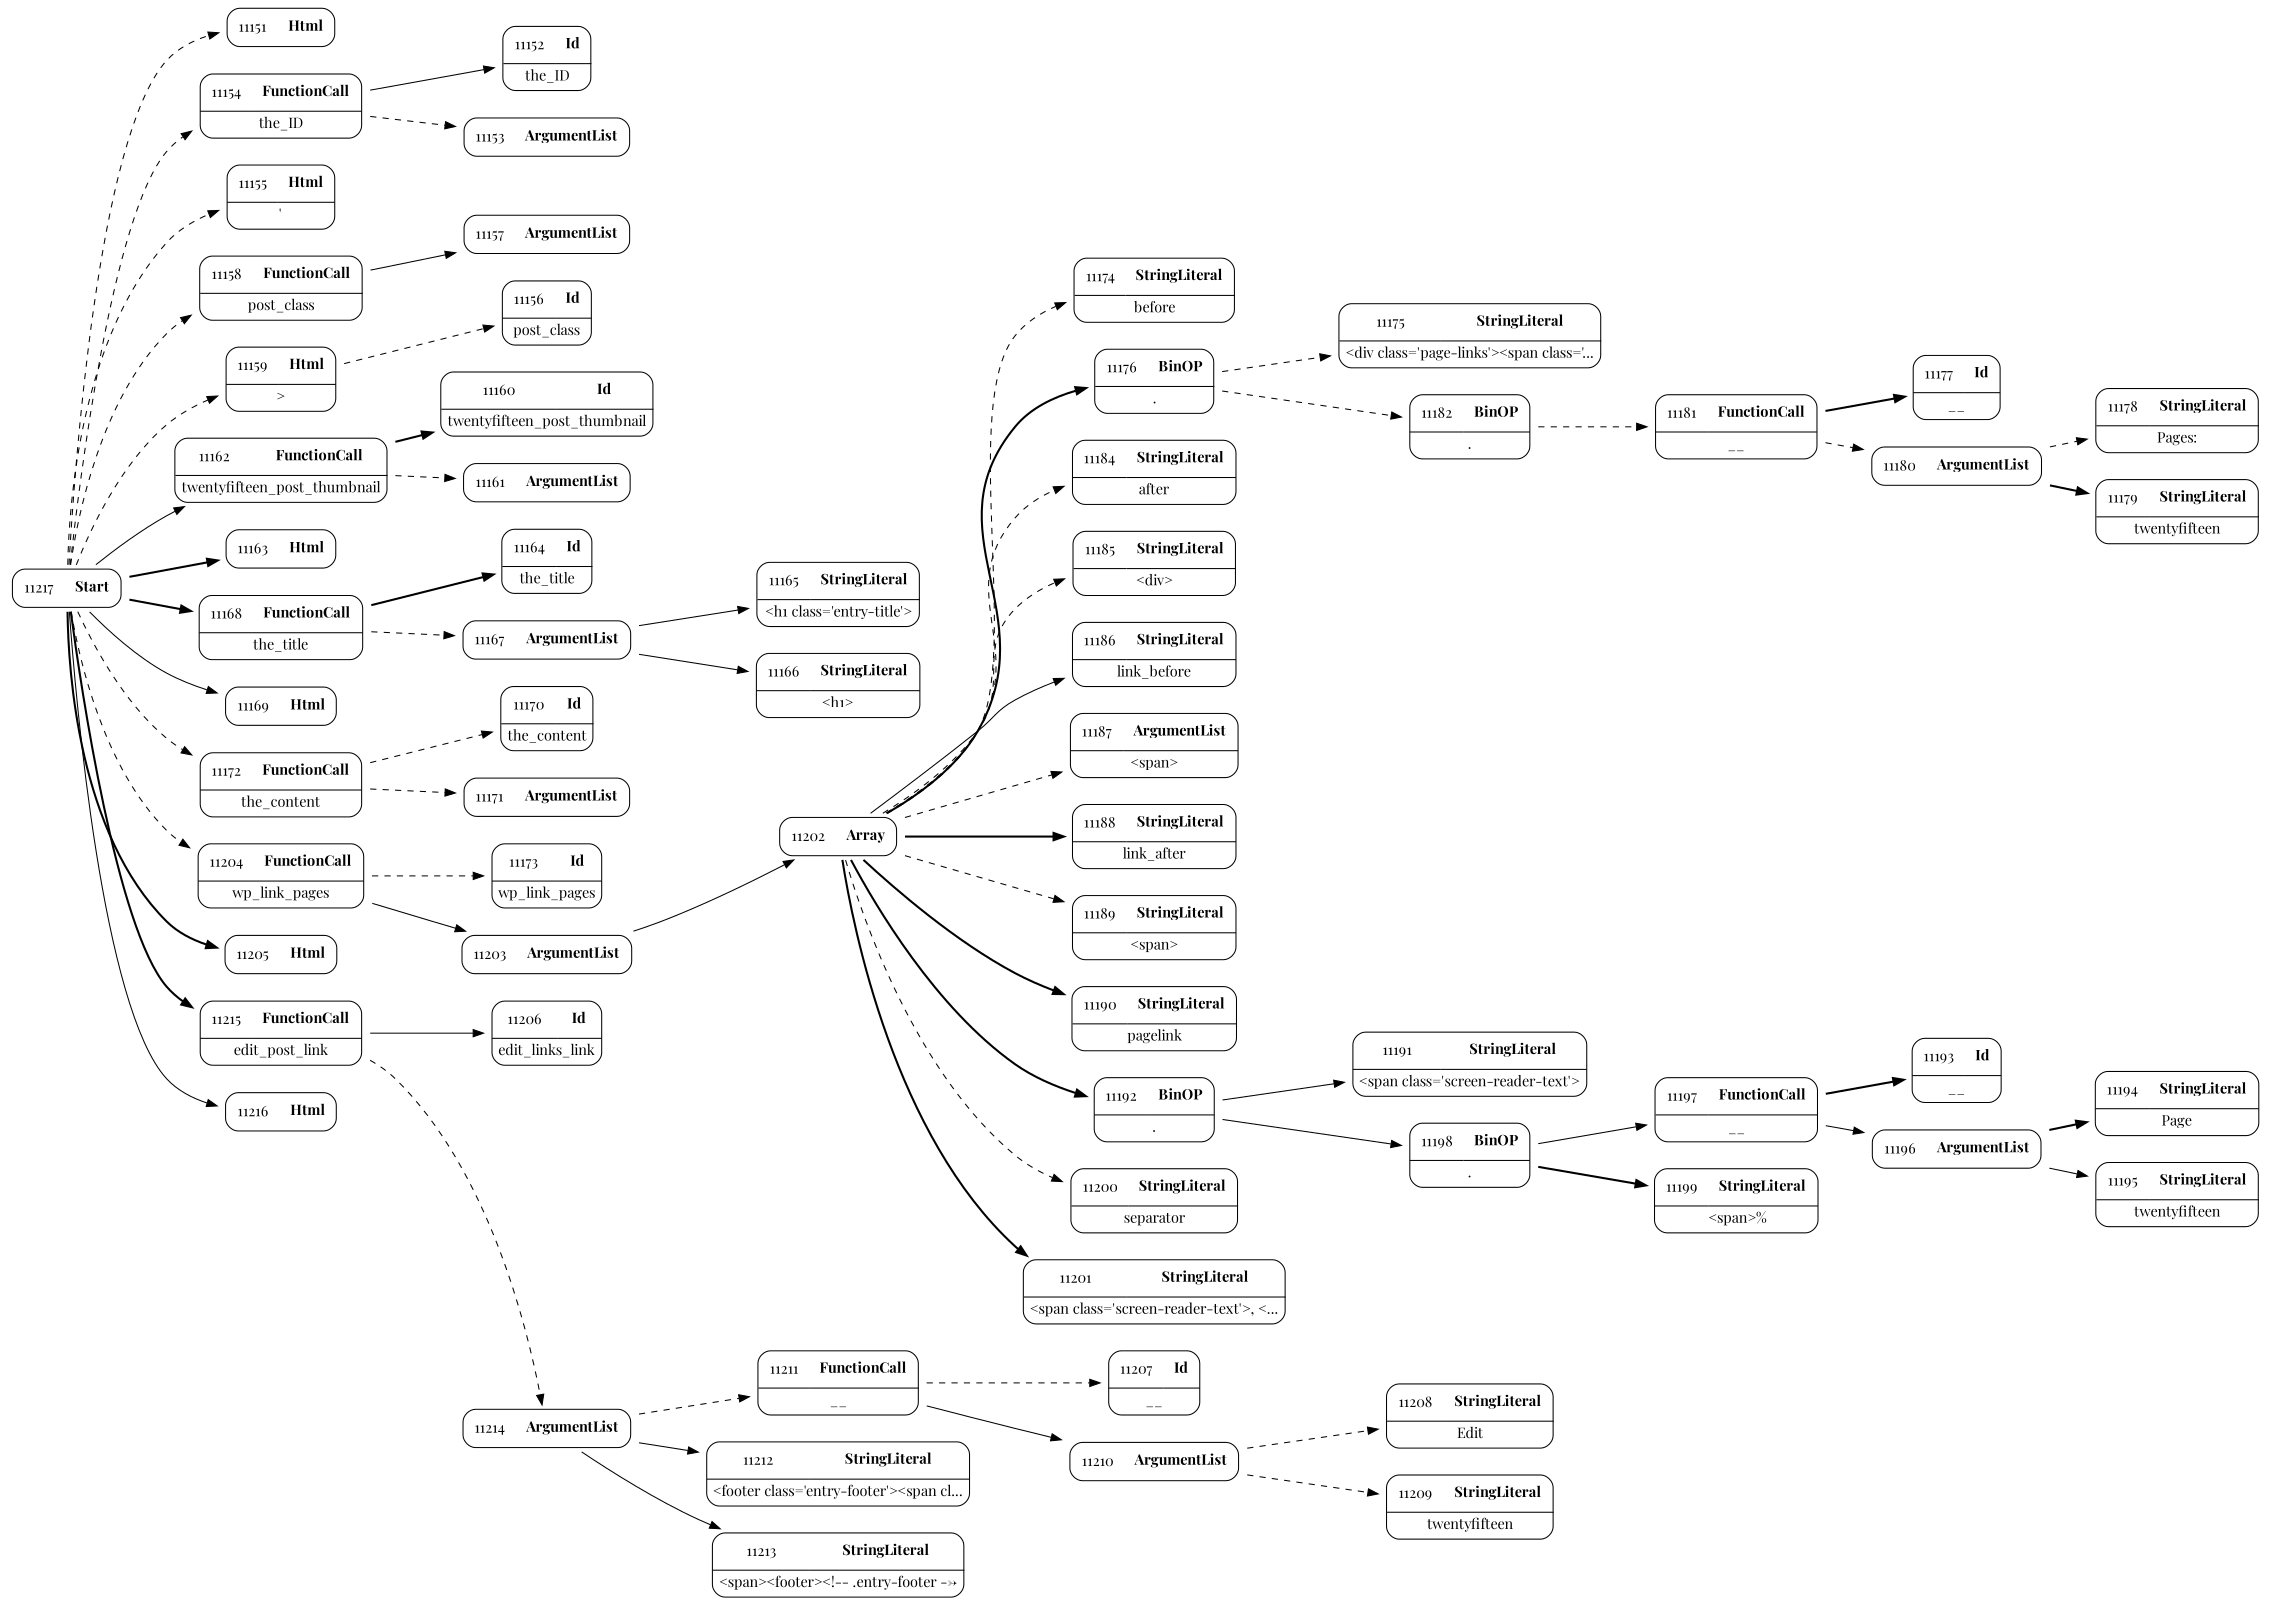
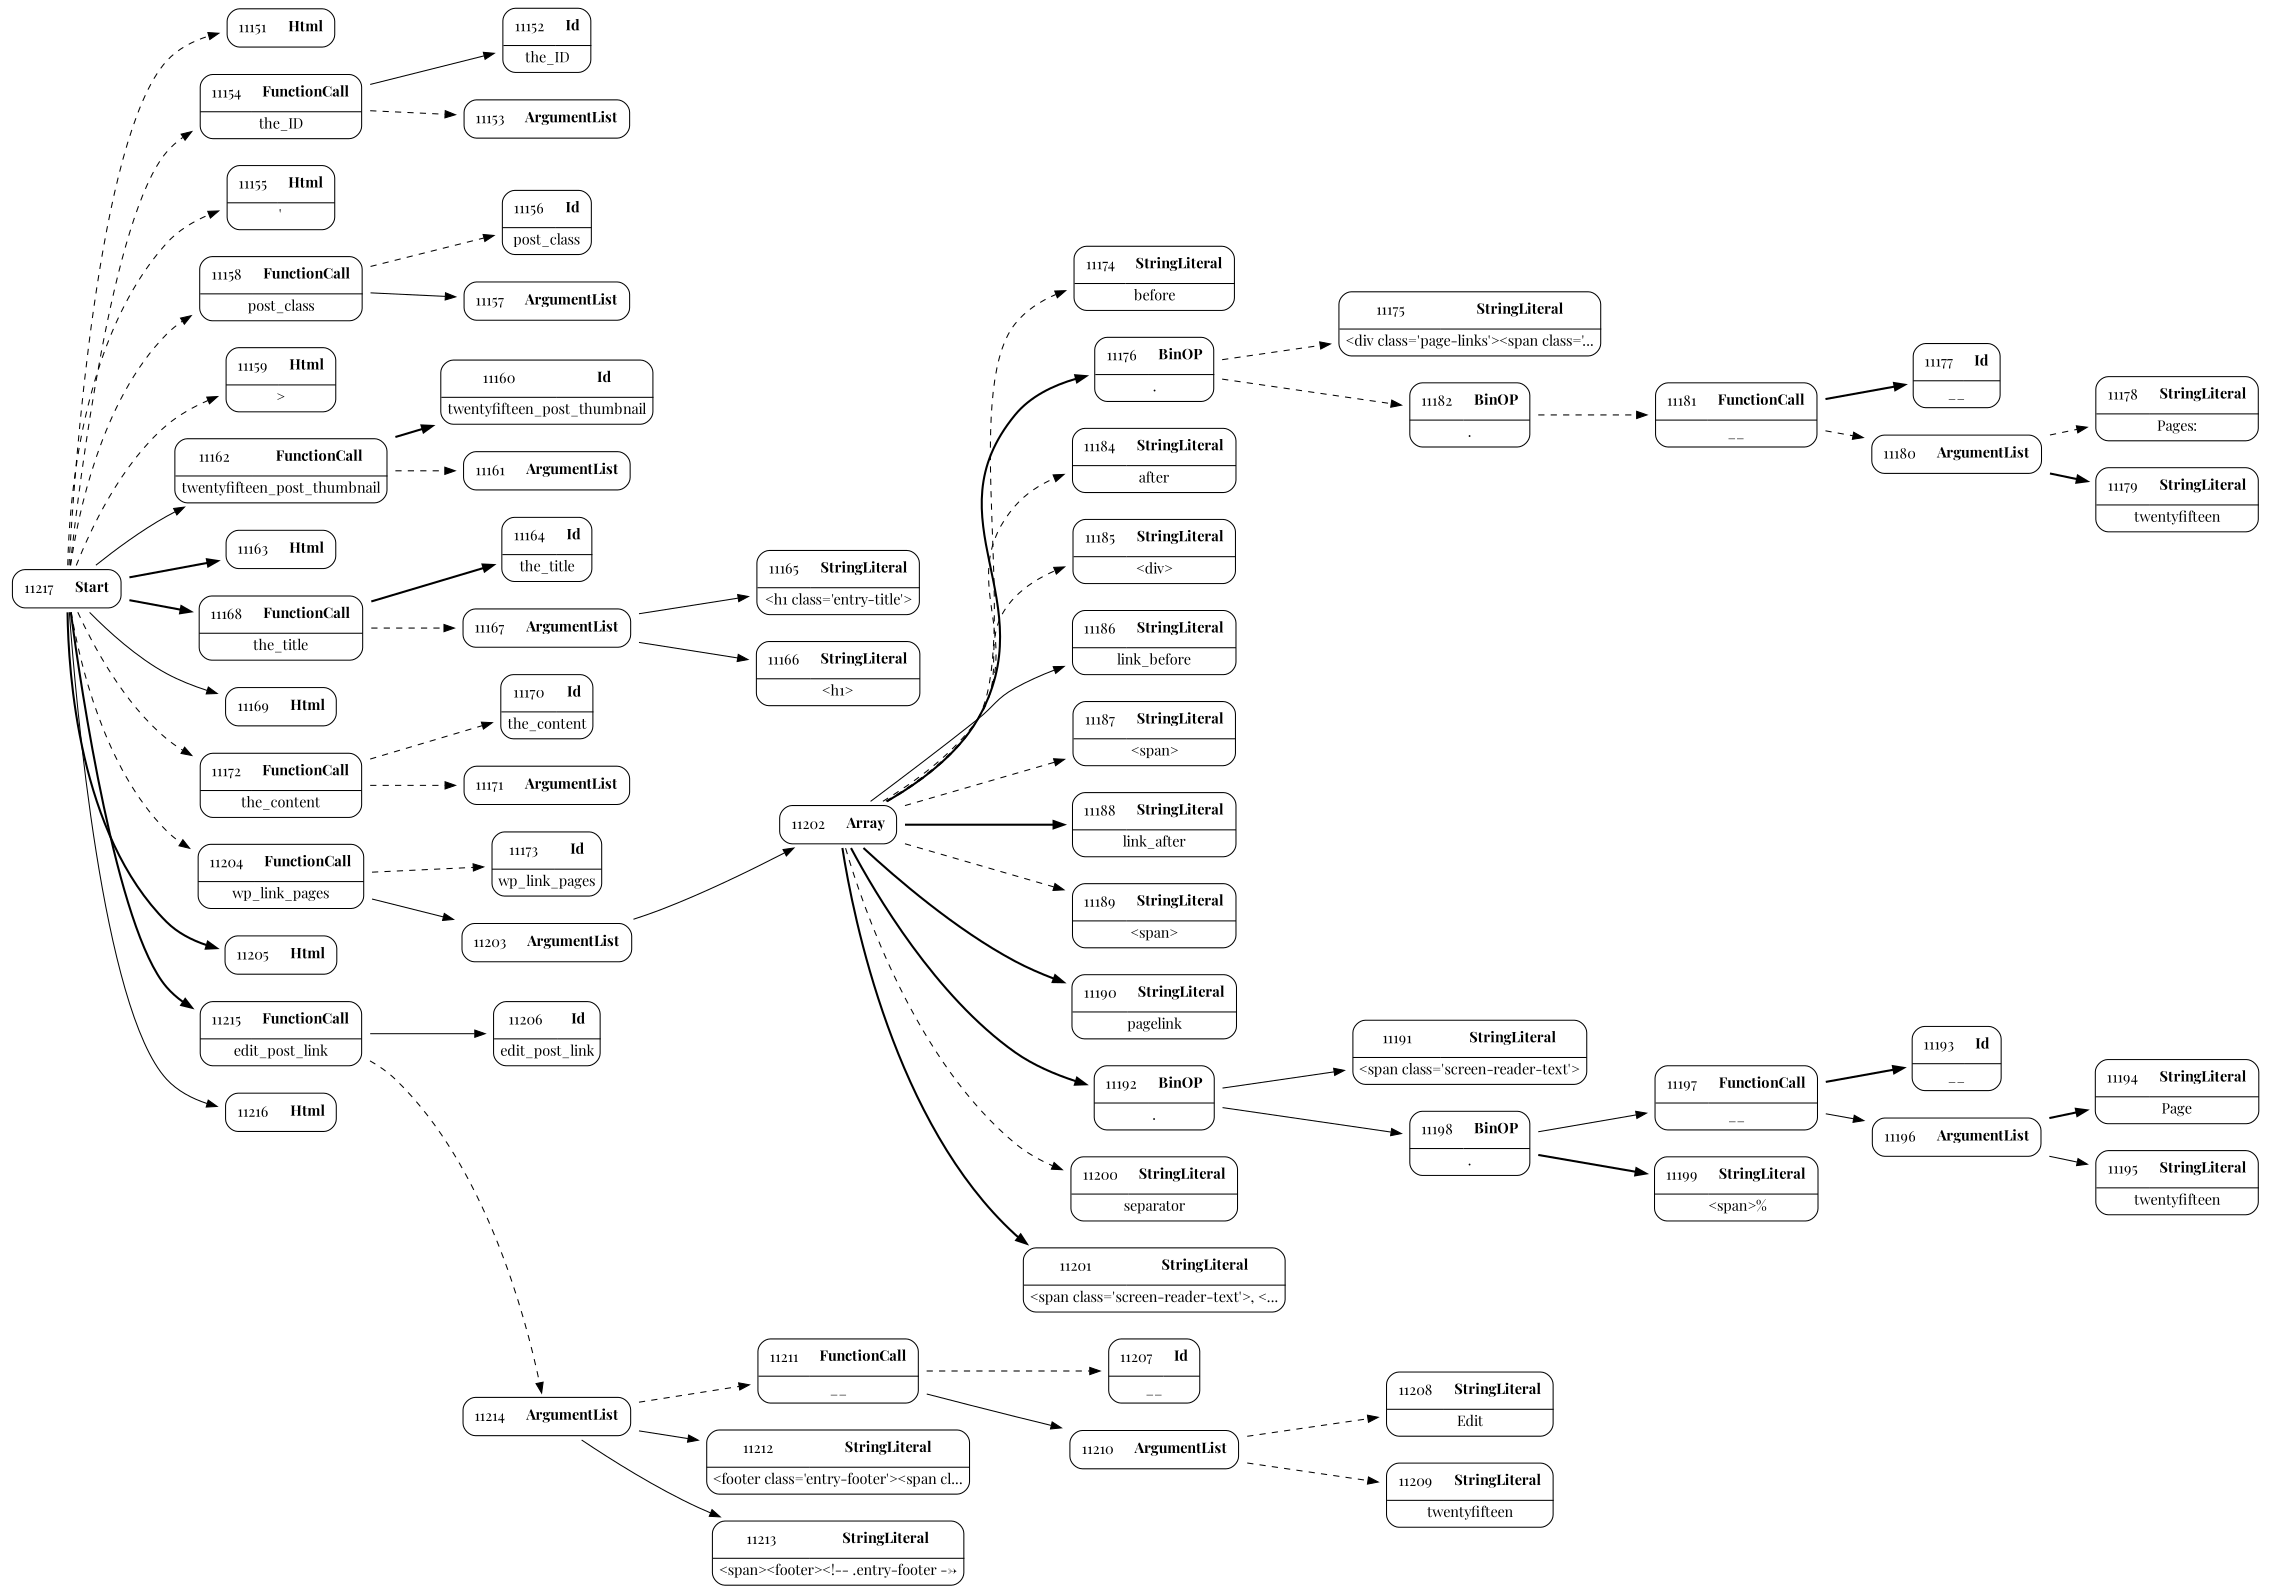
edge "11159" -> "11156": now "11158" -> "11156"
node "11187": text "ArgumentList" -> "StringLiteral"
node "11206": text "edit_links_link" -> "edit_post_link"
